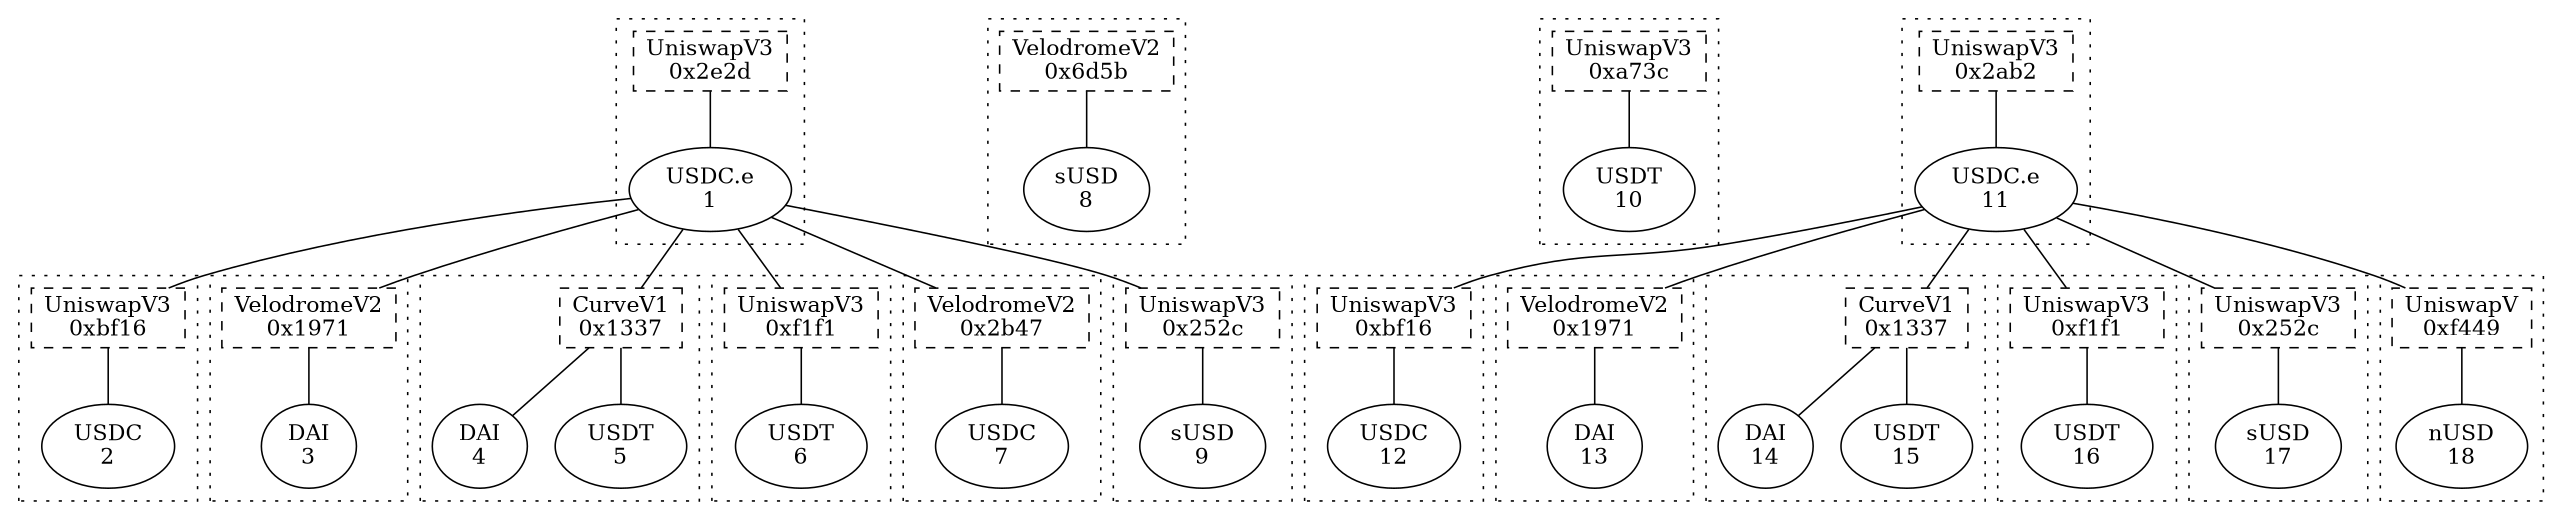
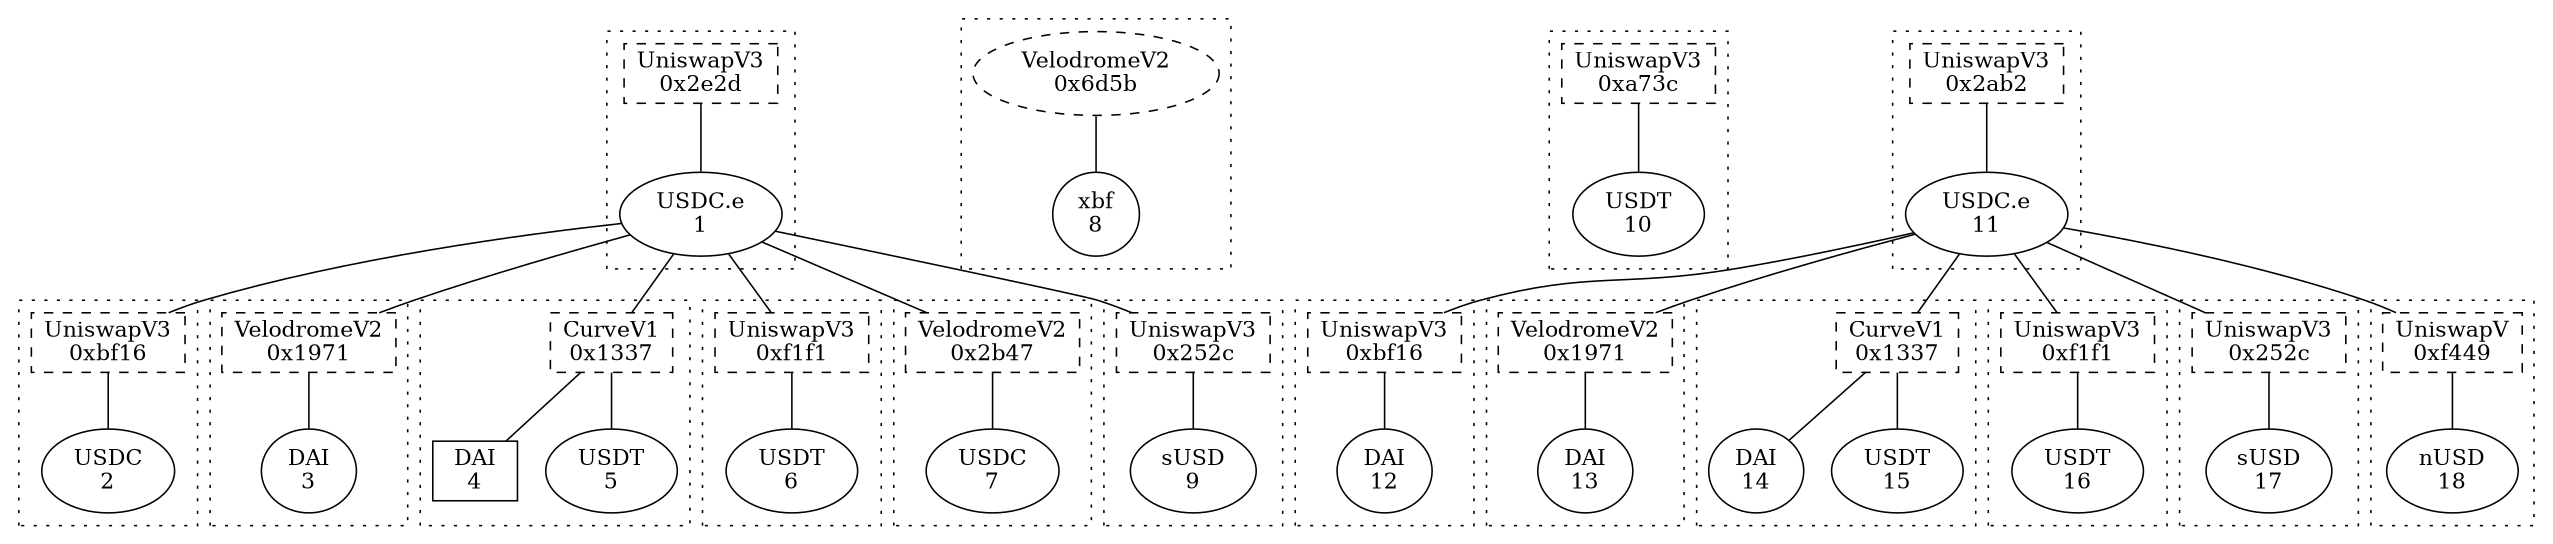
node "VelodromeV2 0x6d5b": shape box -> ellipse
node "sUSD 8": label "sUSD 8" -> "xbf 8"
node "DAI 4": shape ellipse -> box
node "USDC 12": label "USDC 12" -> "DAI 12"
